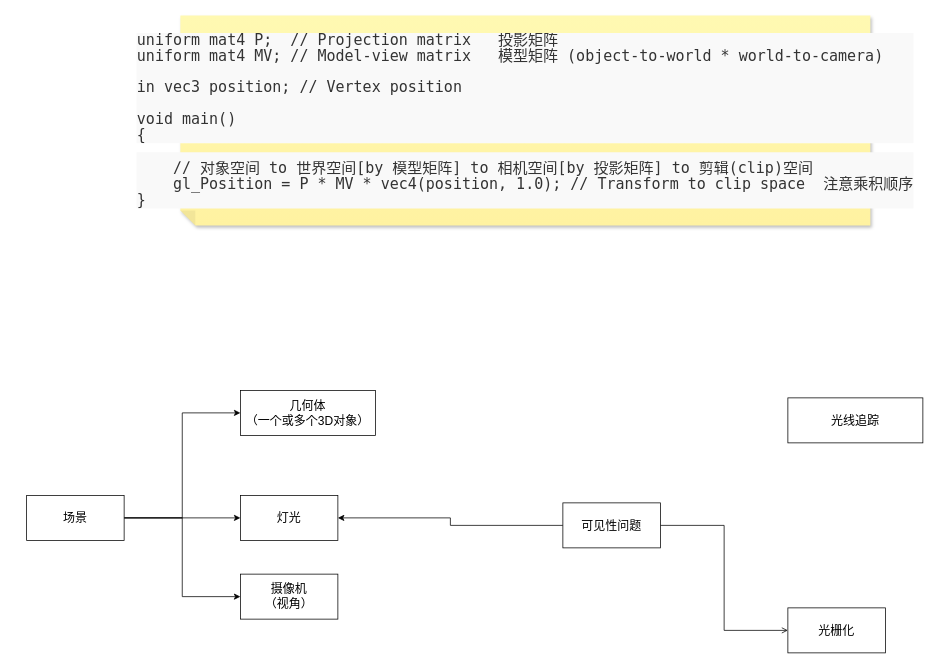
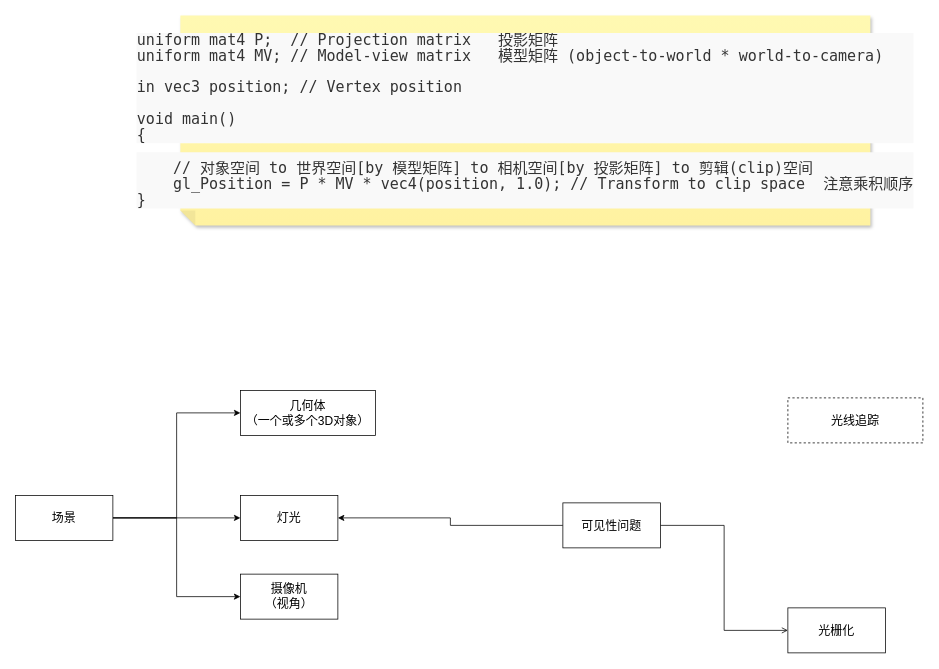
node "光线追踪": style solid -> dashed
node "场景": moved (75, 518) -> (64, 518)
